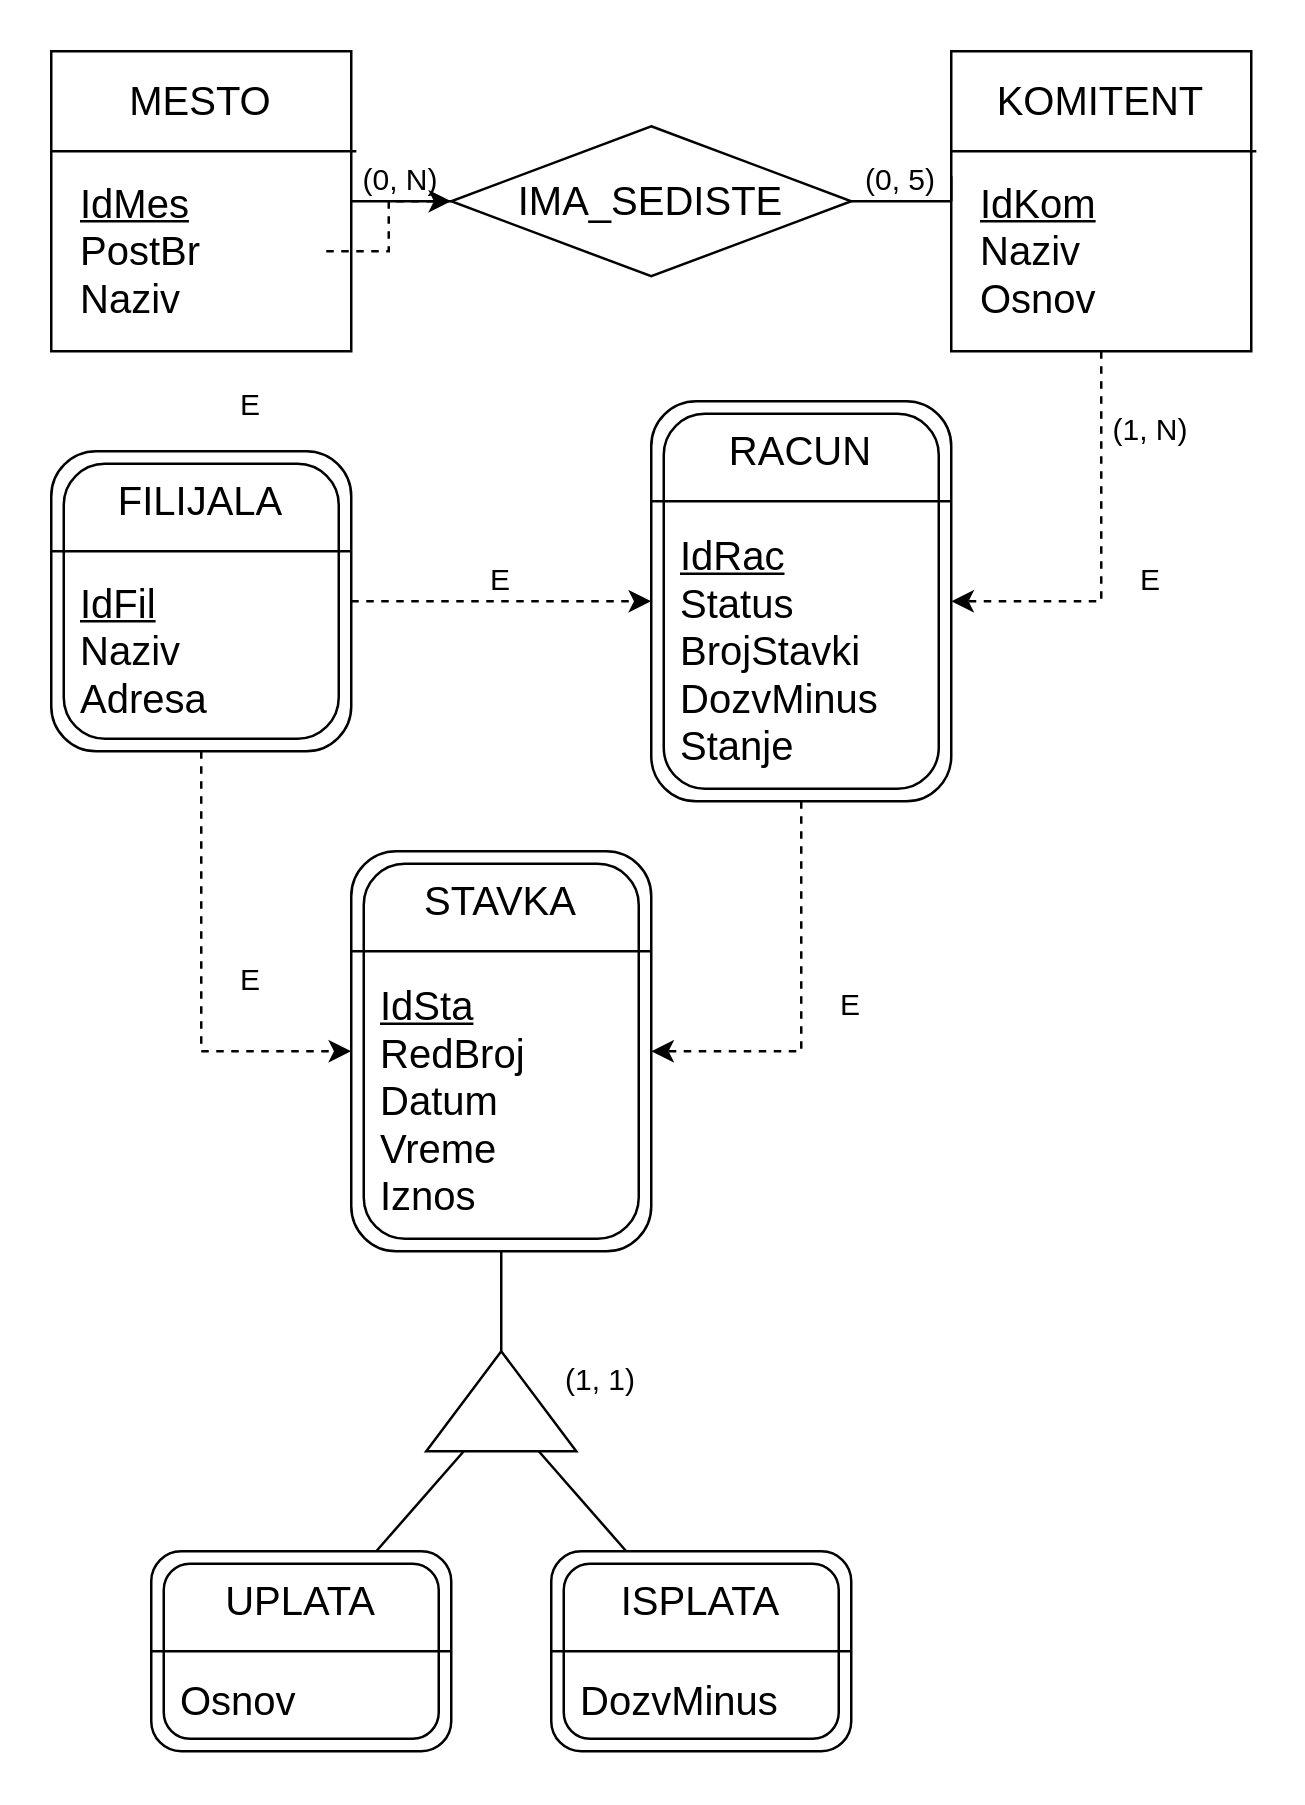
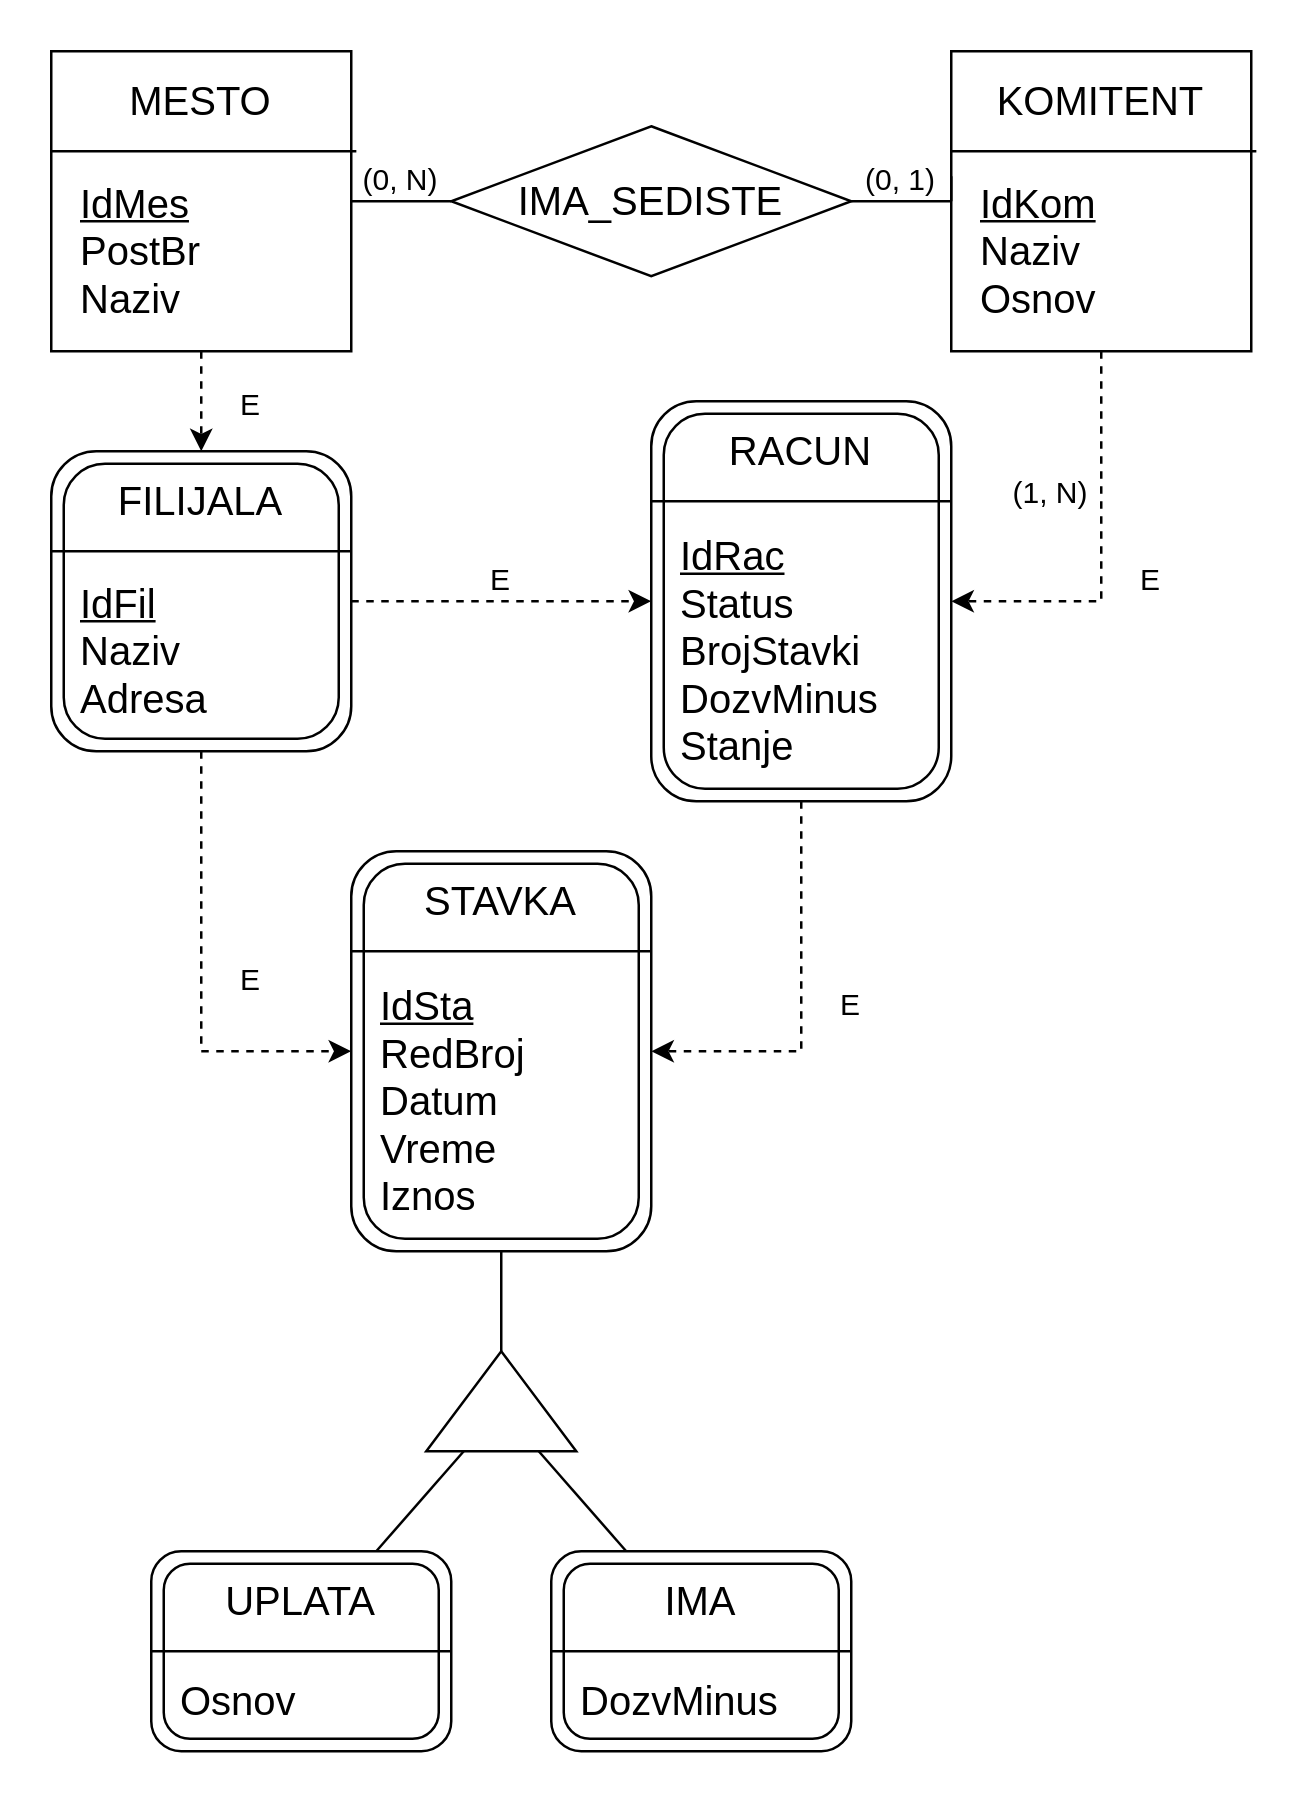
node "(0, 5)": label "(0, 5)" -> "(0, 1)"
edge "IdMes PostBr Naziv" -> "IMA_SEDISTE": now "IdMes PostBr Naziv" -> "FILIJALA"
node "(1, N)": moved (1151, 426) -> (1051, 489)
node "(1, 1)": removed
node "ISPLATA": label "ISPLATA" -> "IMA"
